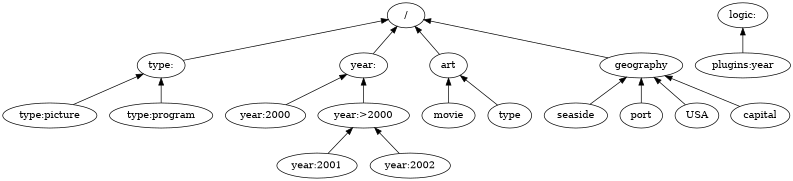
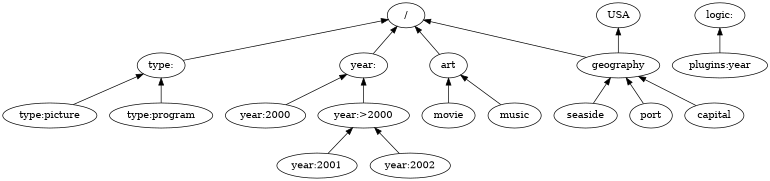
edge "USA" -> "geography": reversed
node "type": label "type" -> "music"
